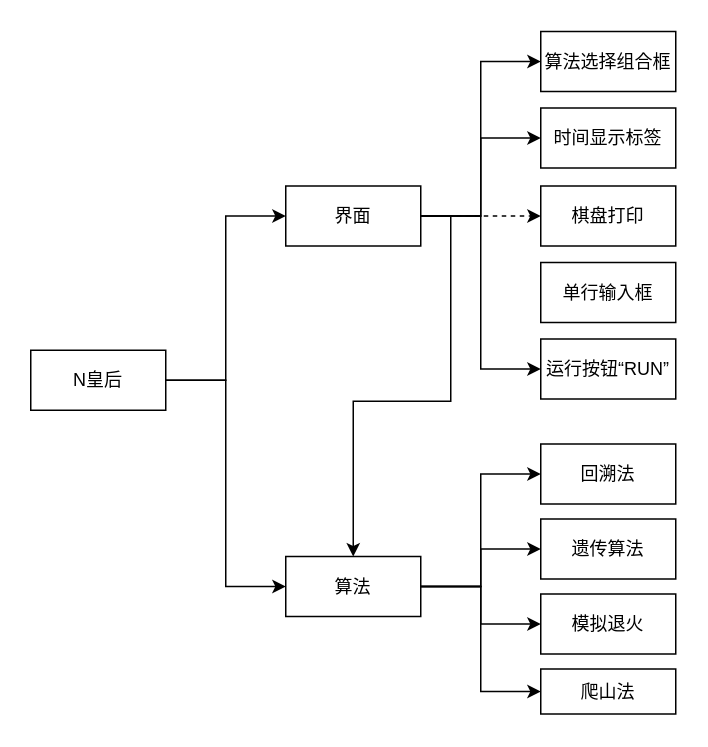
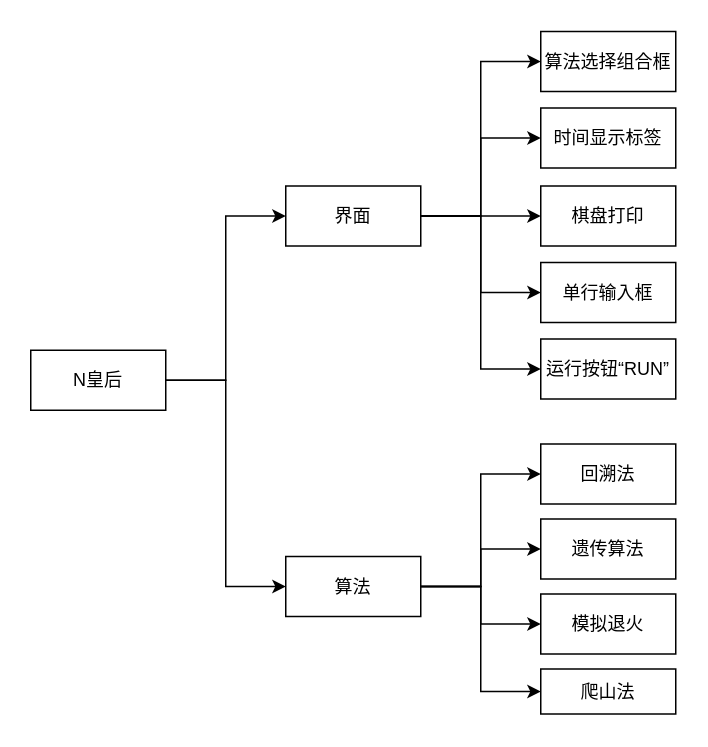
edge "界面" -> "棋盘打印": style dashed -> solid
edge "界面" -> "算法": now "界面" -> "单行输入框"
